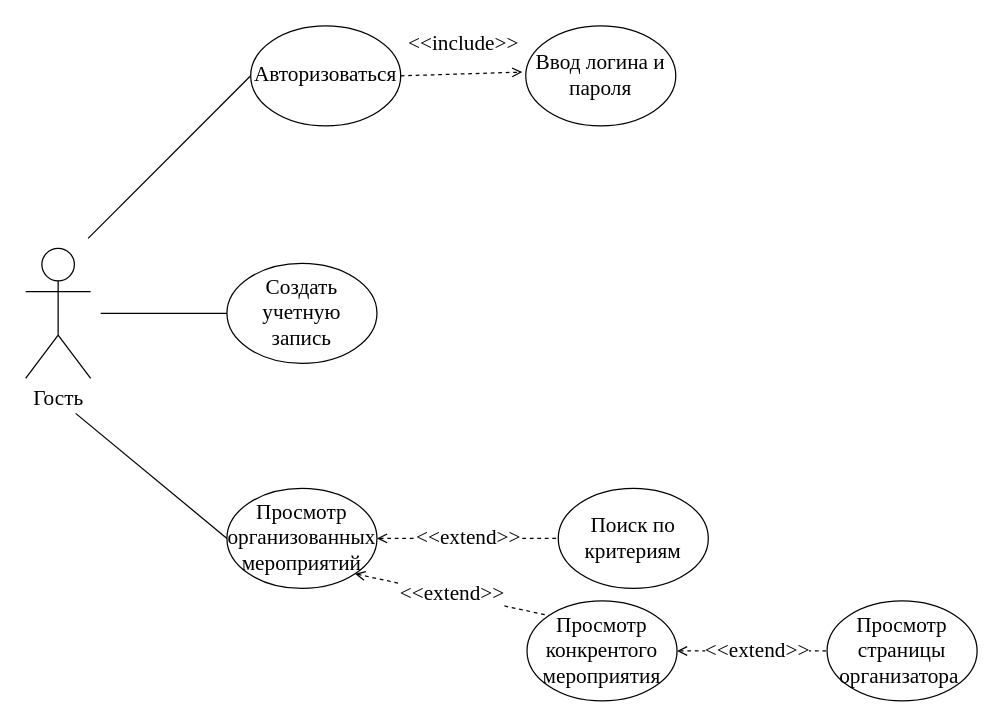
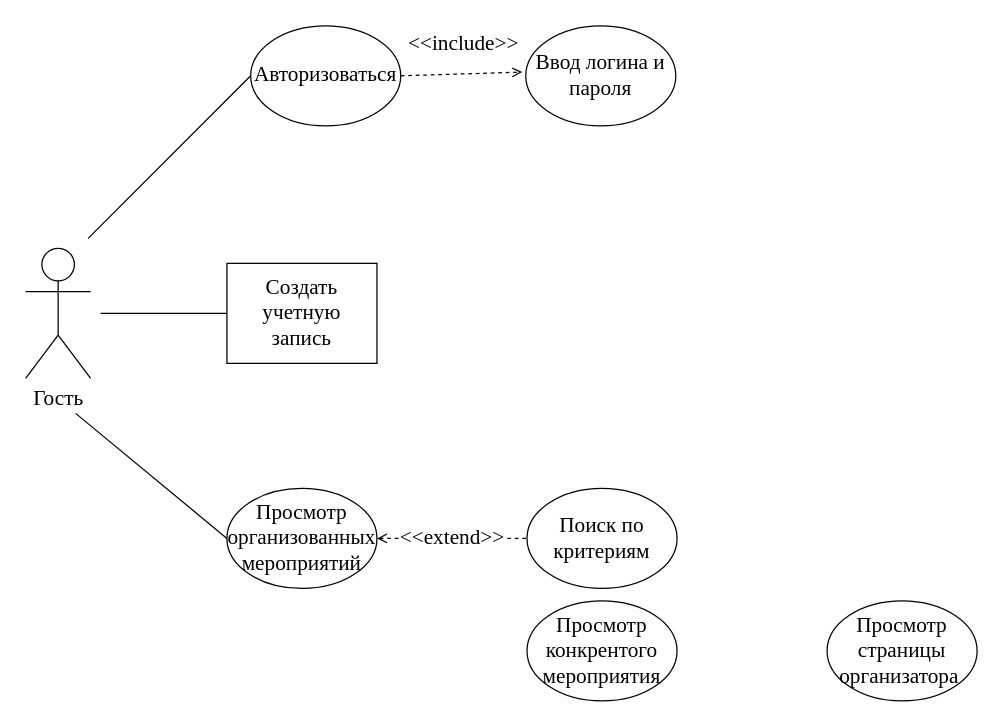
node "Создать учетную запись": shape ellipse -> rectangle
node "Поиск по критериям": moved (633, 538) -> (602, 538)
edge "Просмотр конкрентого мероприятия" -> "Просмотр организованных мероприятий": removed, label "<<extend>>"
edge "Просмотр страницы организатора" -> "Просмотр конкрентого мероприятия": removed, label "<<extend>>"
